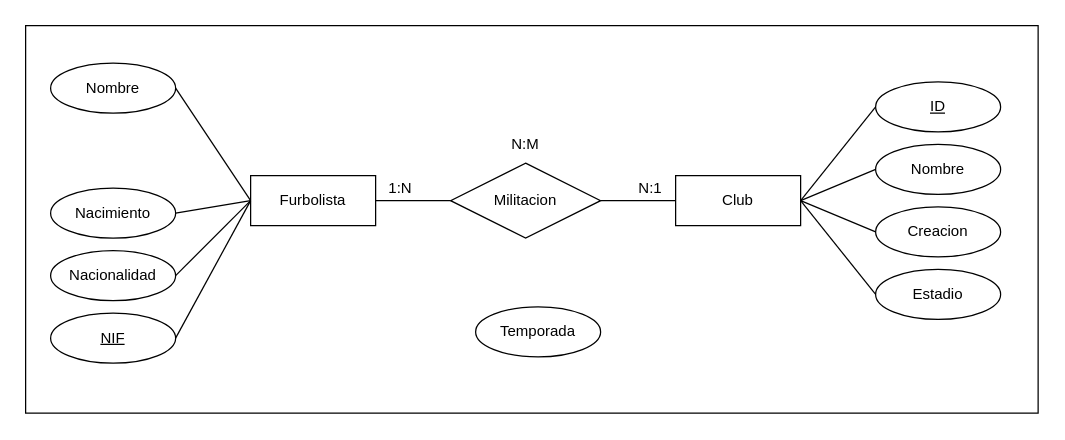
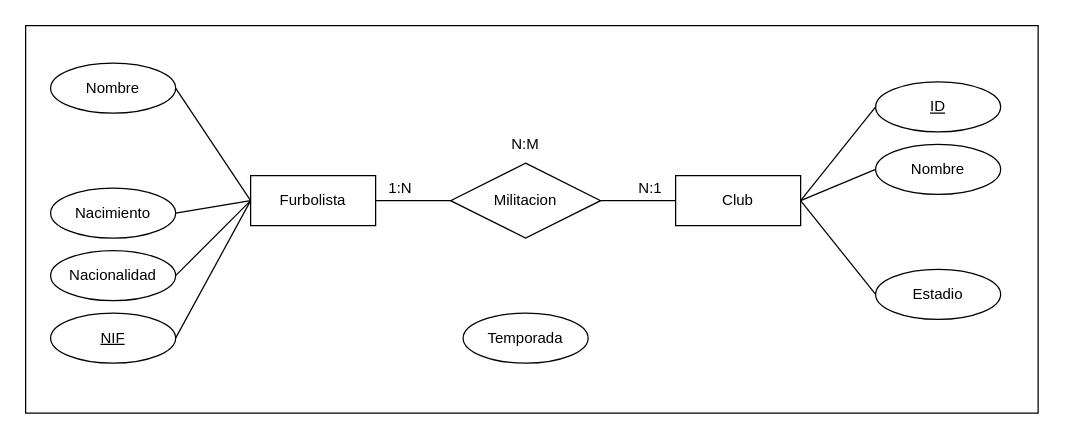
edge "Club" -- "Creacion": removed
node "Creacion": removed
node "Temporada": moved (538, 332) -> (526, 338)
